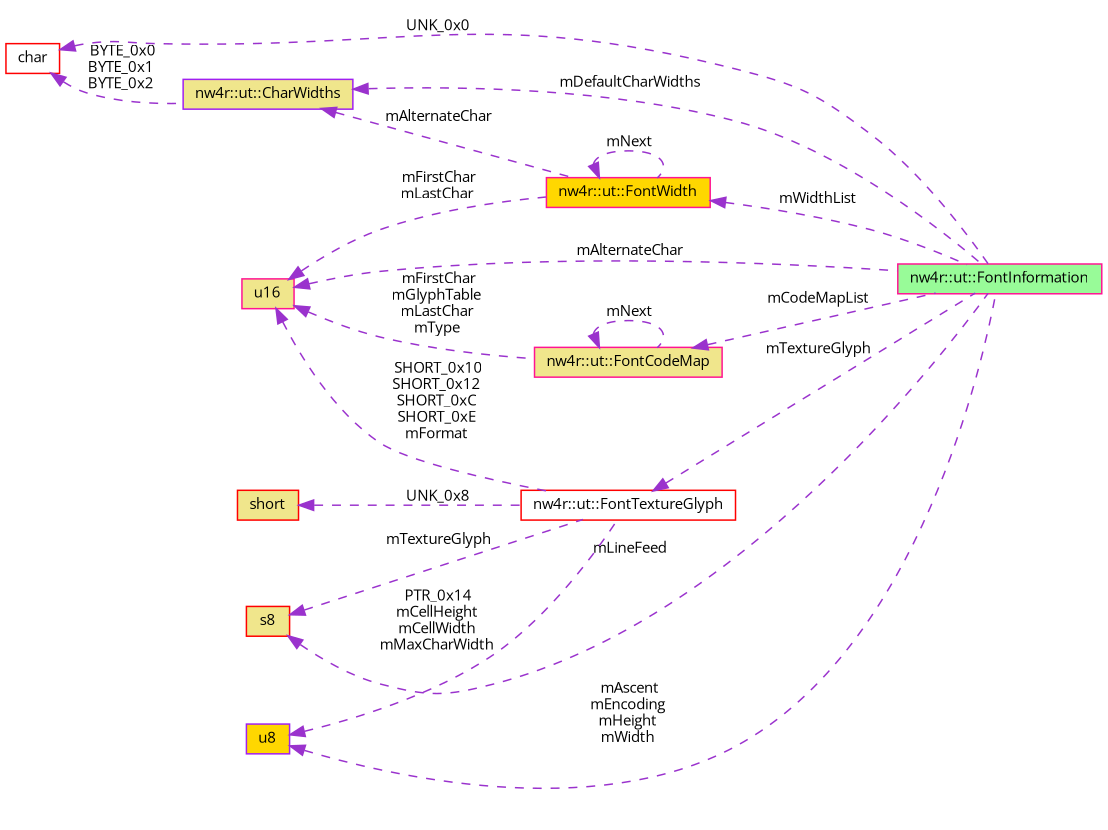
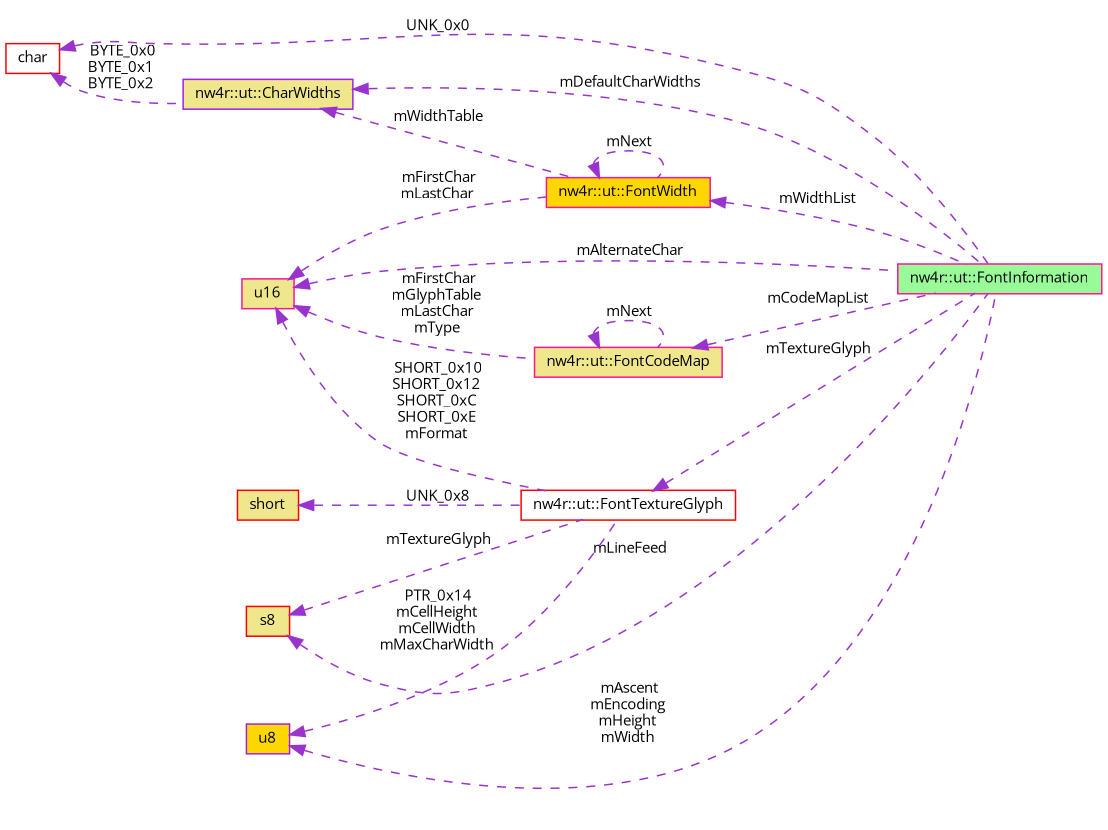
edge "nw4r::ut::FontWidth" -> "nw4r::ut::CharWidths": label " mAlternateChar" -> " mWidthTable"
